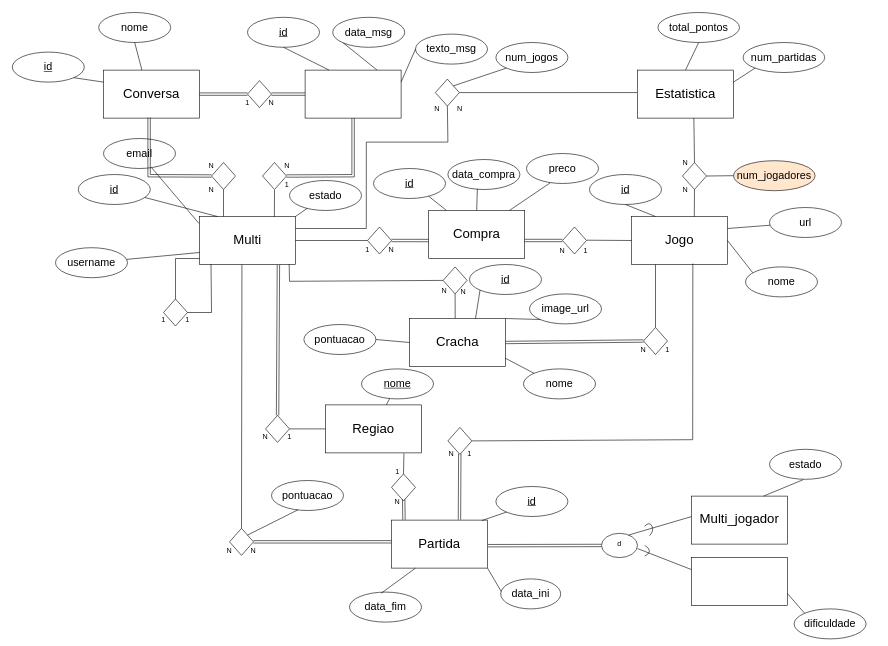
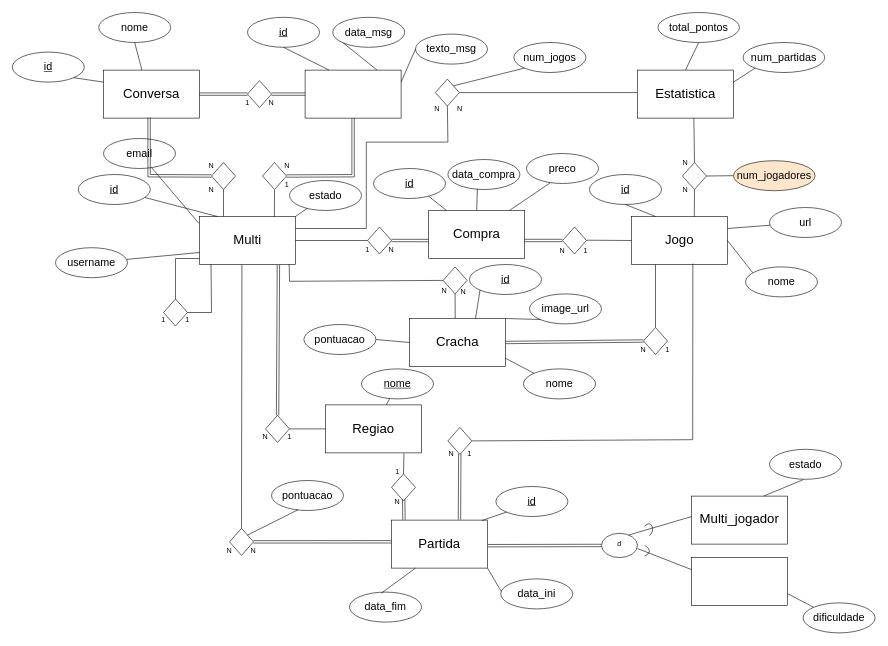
node "num_jogos": moved (532, 57) -> (550, 57)
node "data_ini": size 60x30 -> 72x30
node "dificuldade": moved (830, 624) -> (839, 618)
